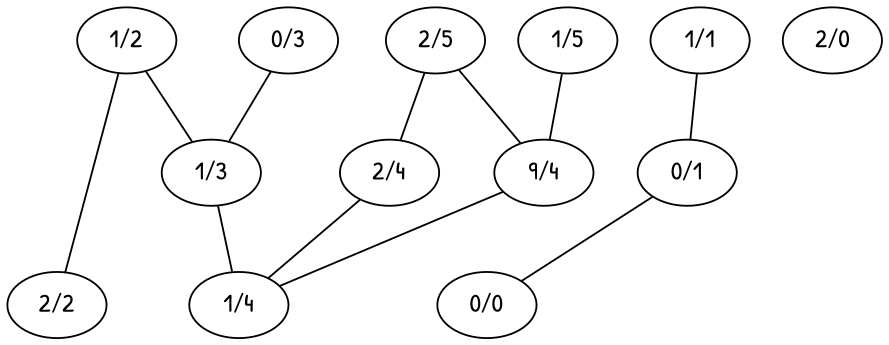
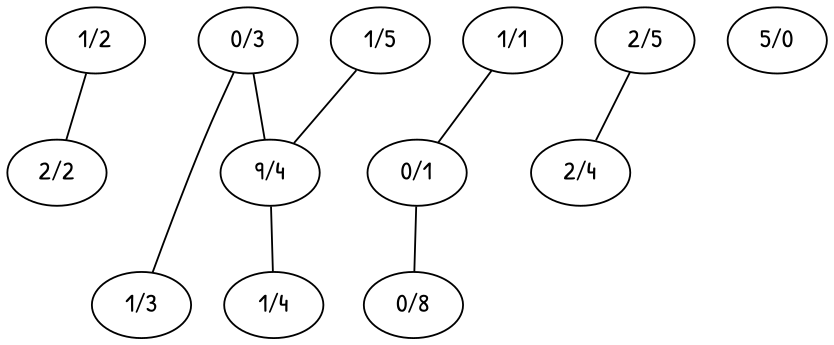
node "2/0": label "2/0" -> "5/0"
edge "1/2" -- "1/3": removed
edge "2/5" -- "9/4": now "0/3" -- "9/4"
edge "1/3" -- "1/4": removed
edge "2/4" -- "1/4": removed
node "0/0": label "0/0" -> "0/8"
